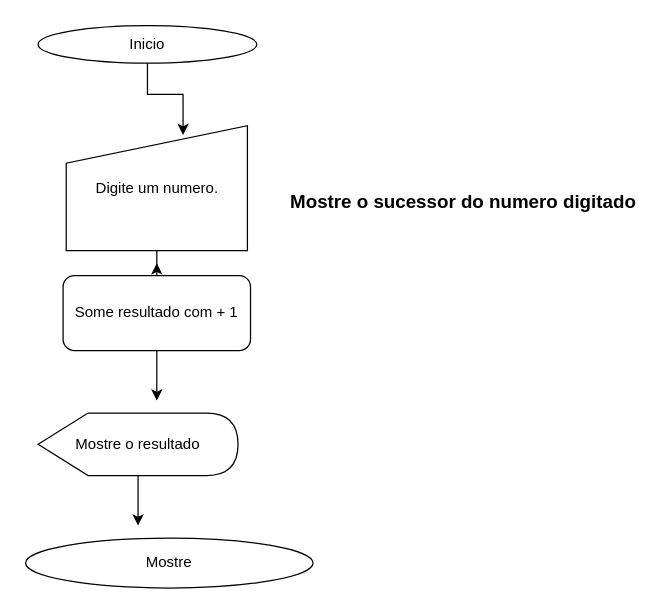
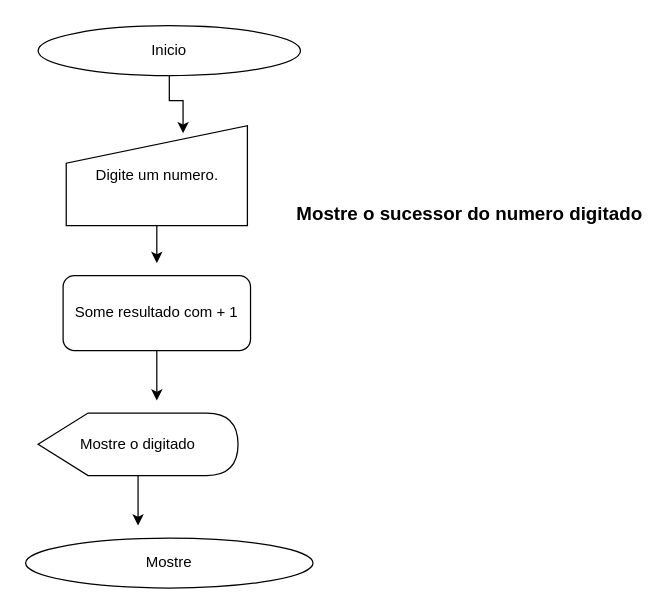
node "Inicio": size 219x38 -> 263x50
node "Digite um numero.": size 181x125 -> 181x100
node "Mostre o sucessor do numero digitado": moved (463, 201) -> (469, 213)
node "Mostre o resultado": label "Mostre o resultado" -> "Mostre o digitado"
